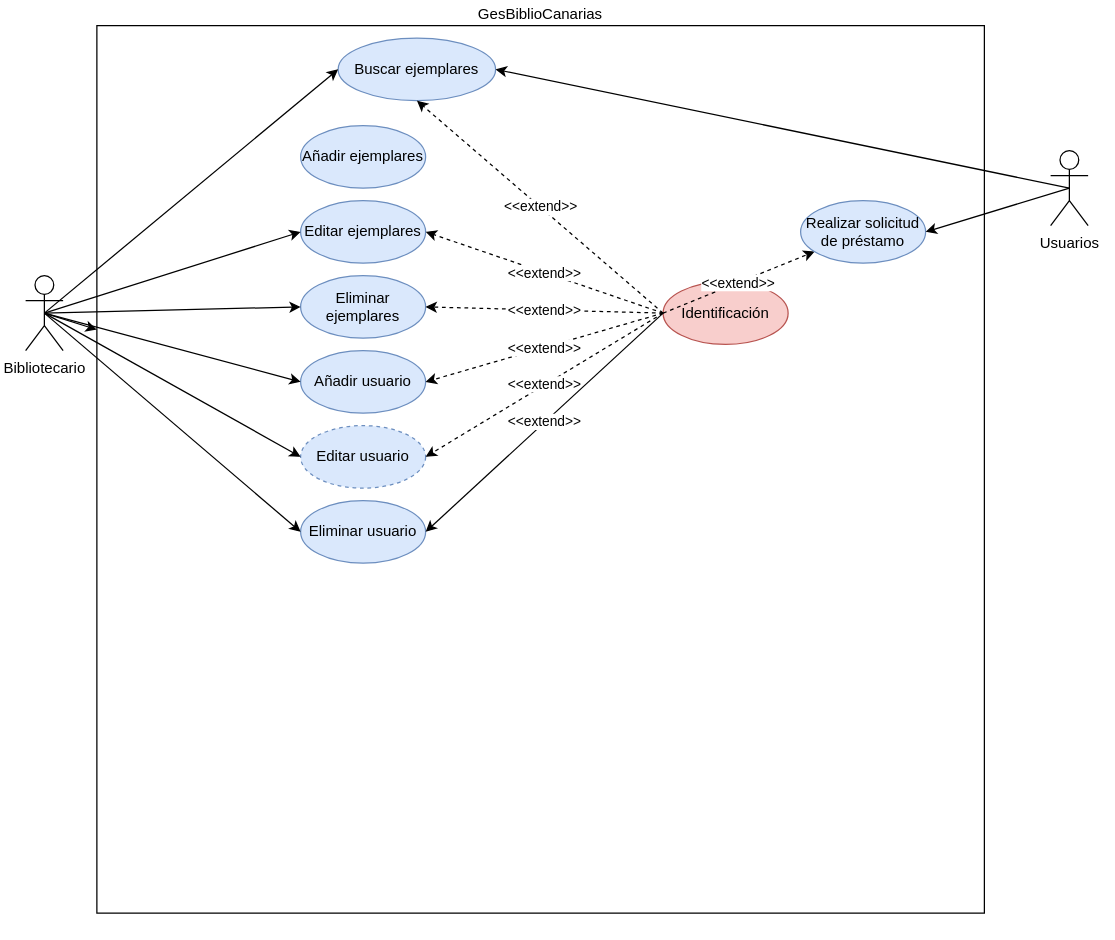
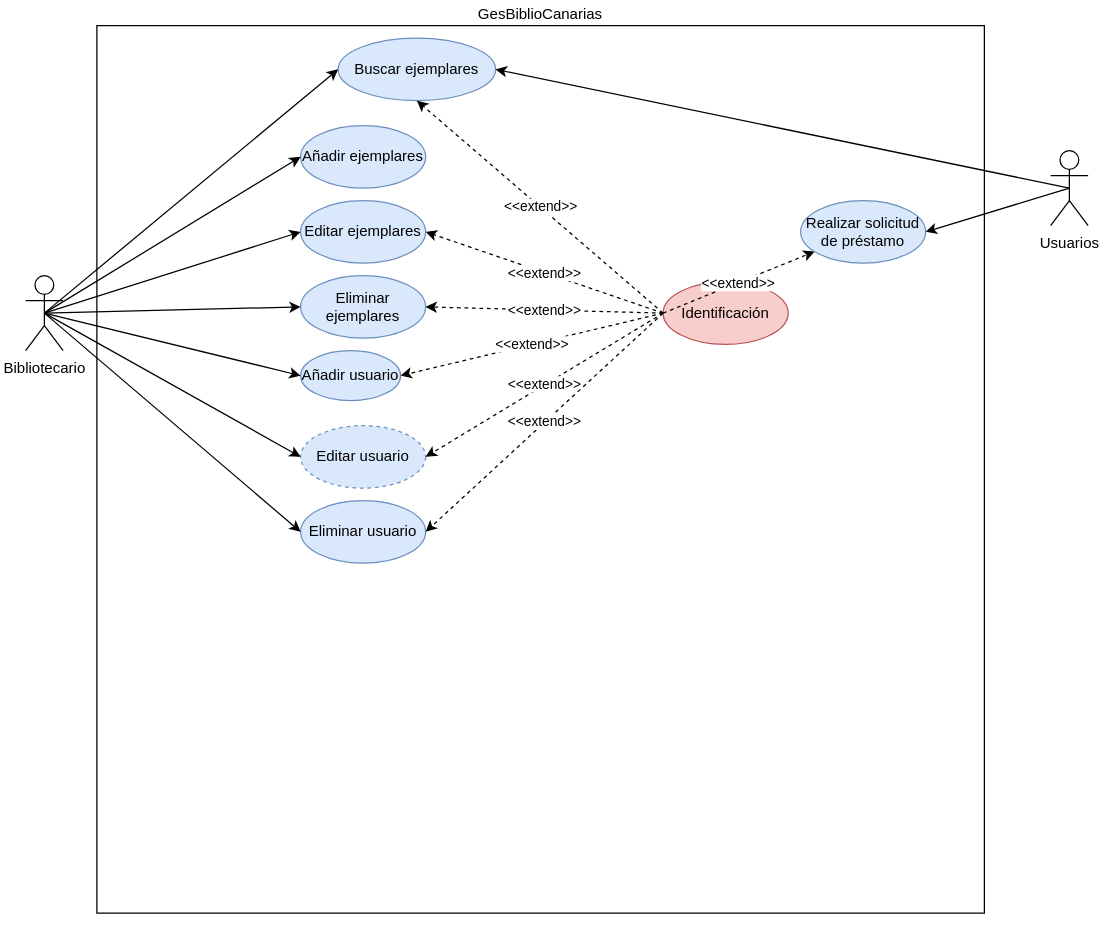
edge "Bibliotecario" -> "GesBiblioCanarias": now "Bibliotecario" -> "Añadir ejemplares"
edge "Identificación" -> "Eliminar usuario": style solid -> dashed
node "Añadir usuario": size 125x63 -> 100x50
